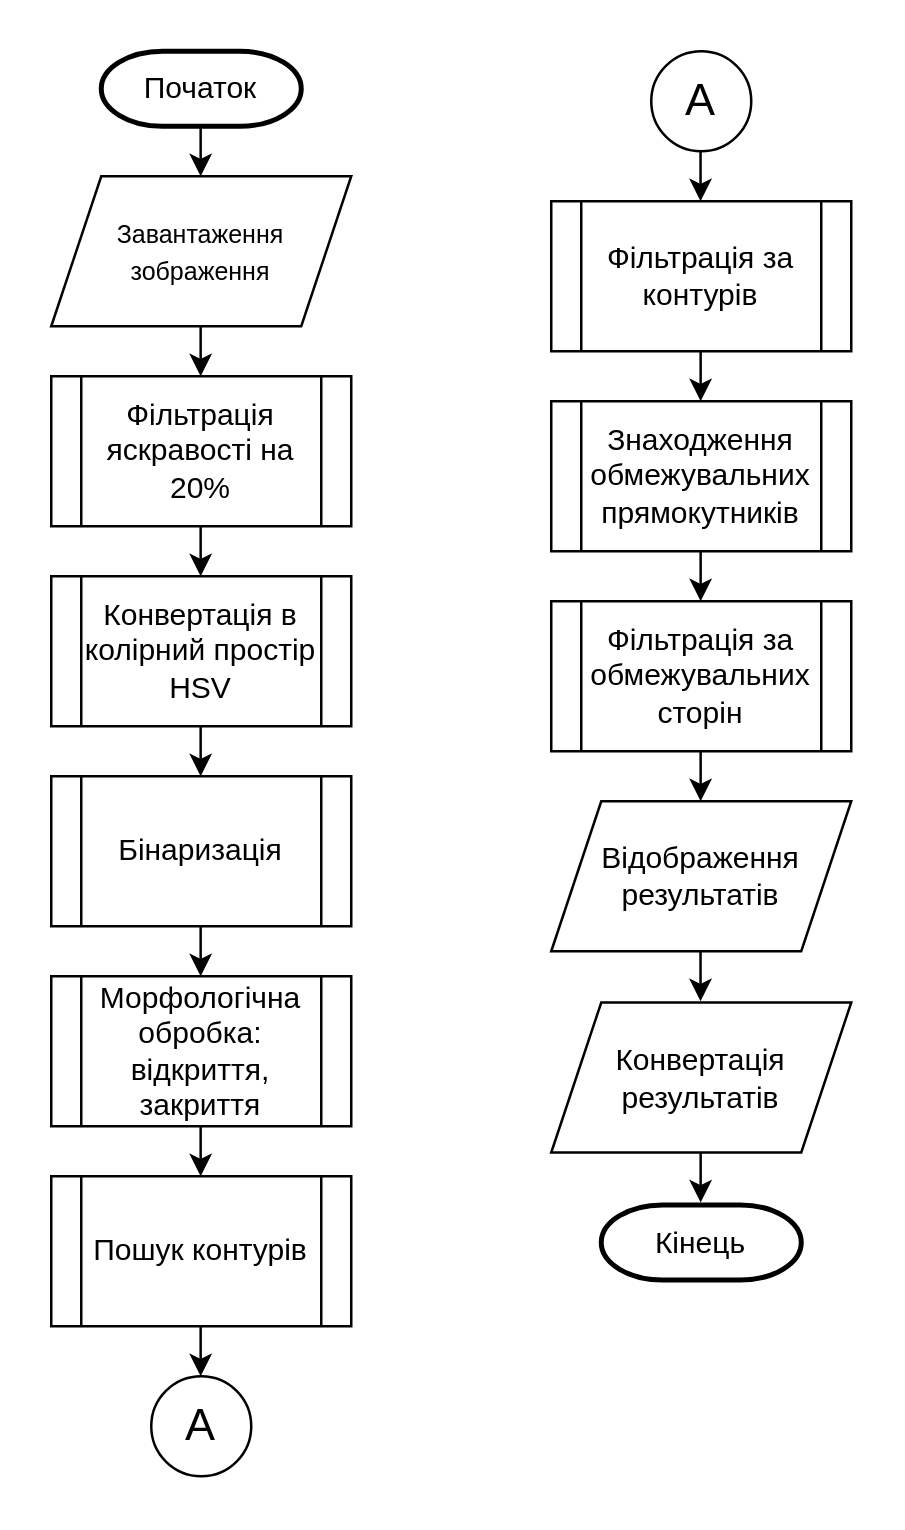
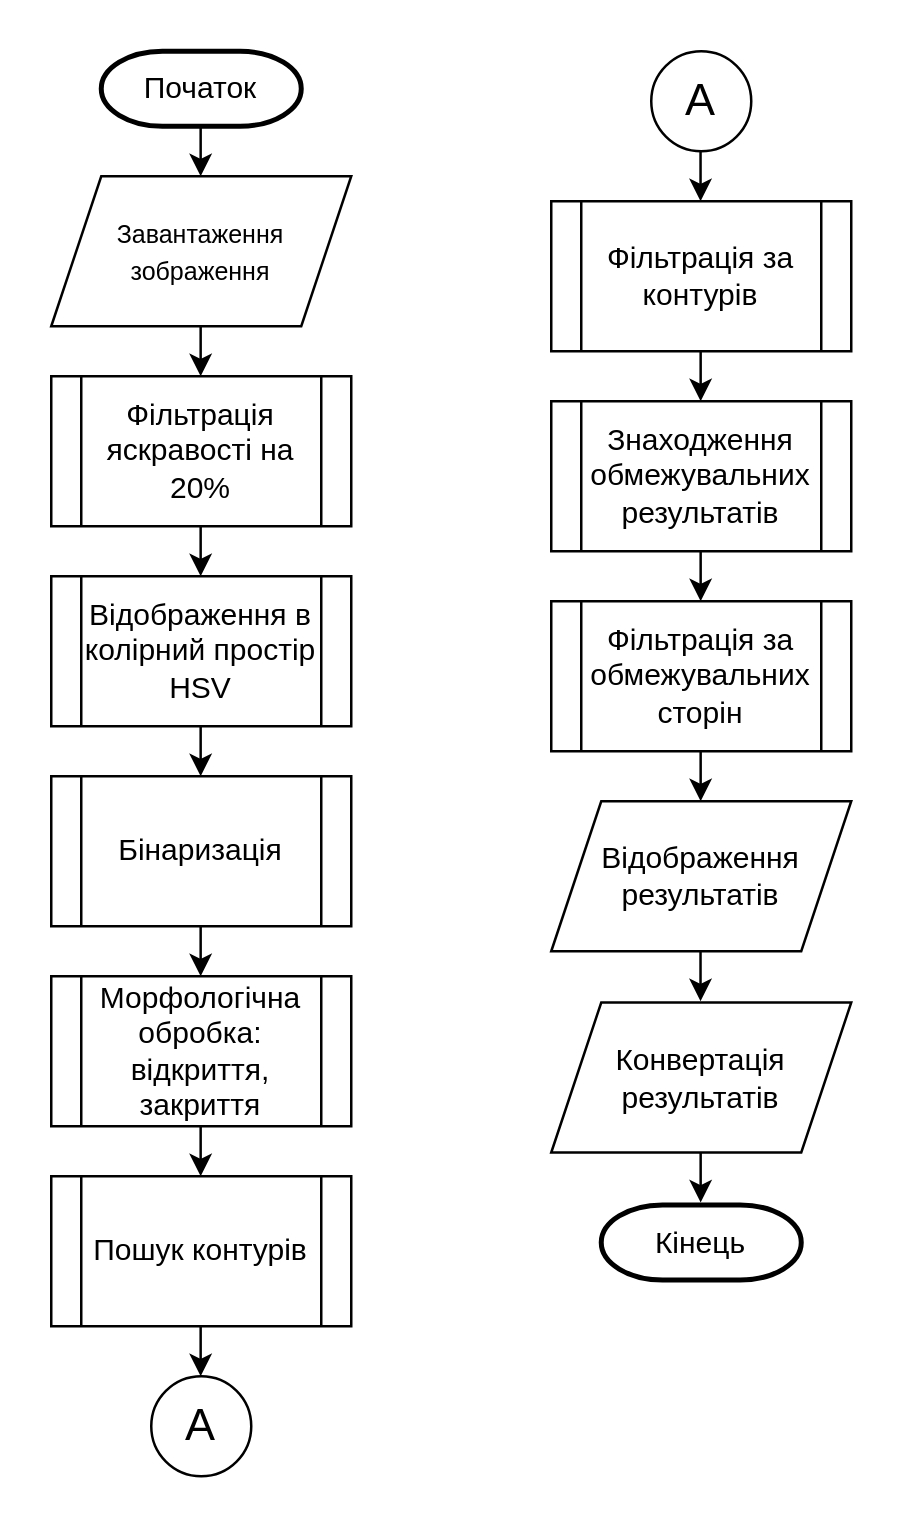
node "Знаходження обмежувальних прямокутників": label "Знаходження обмежувальних прямокутників" -> "Знаходження обмежувальних результатів"
node "Конвертація в колірний простір HSV": label "Конвертація в колірний простір HSV" -> "Відображення в колірний простір HSV"
